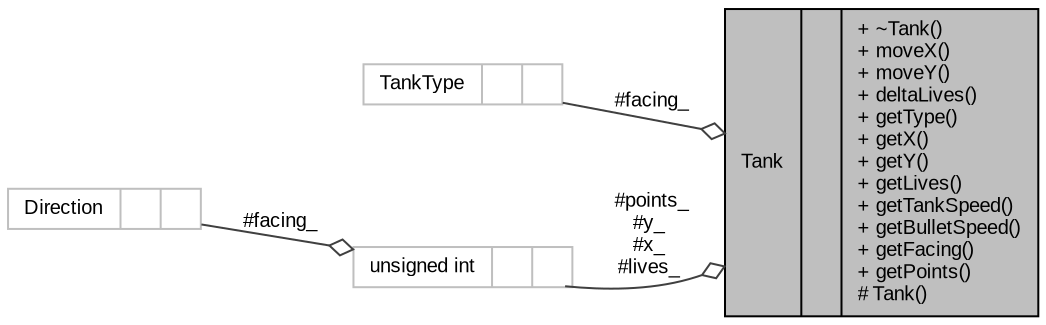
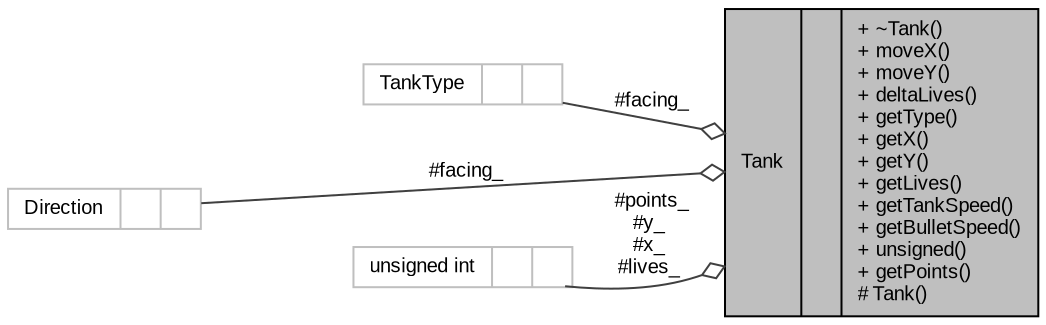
edge "Direction" -> "unsigned int": now "Direction" -> "Tank"
node "Tank": text "+ getFacing()" -> "+ unsigned()"
